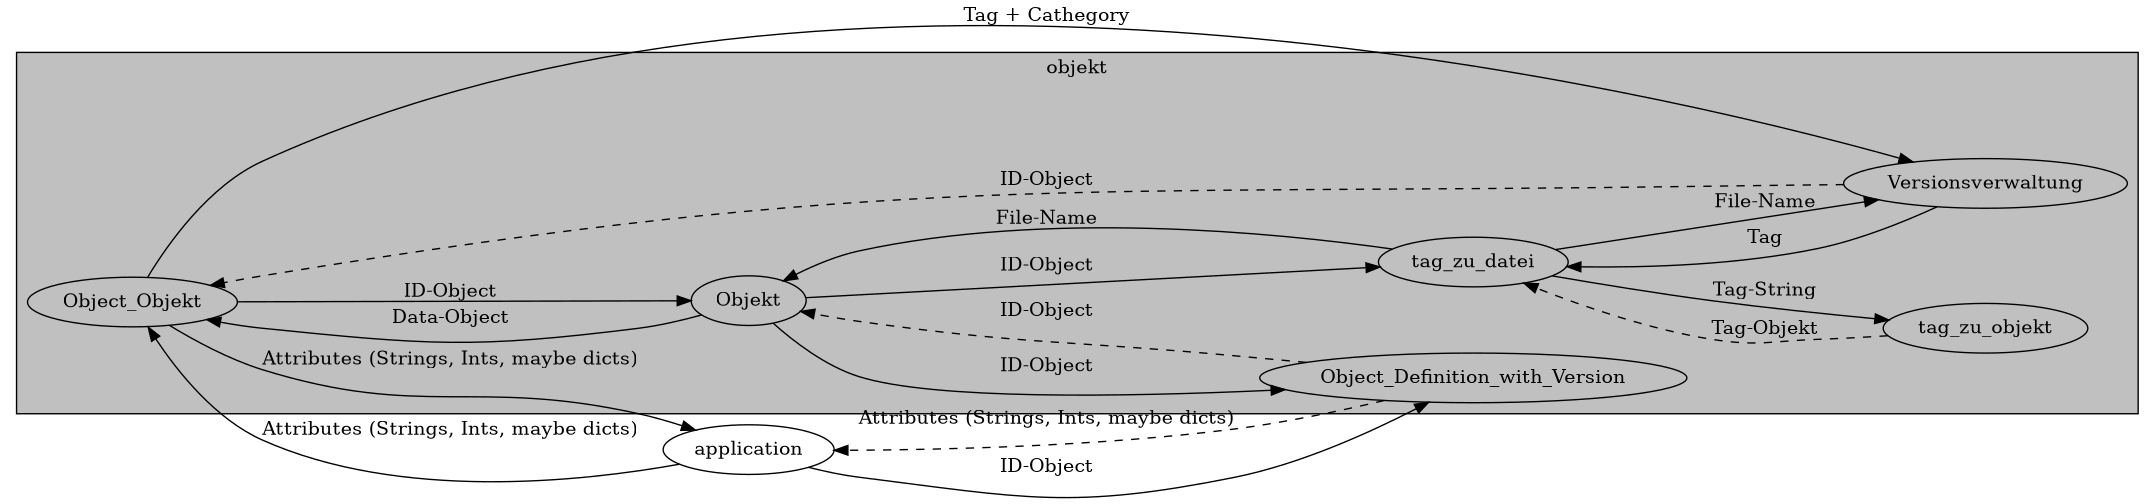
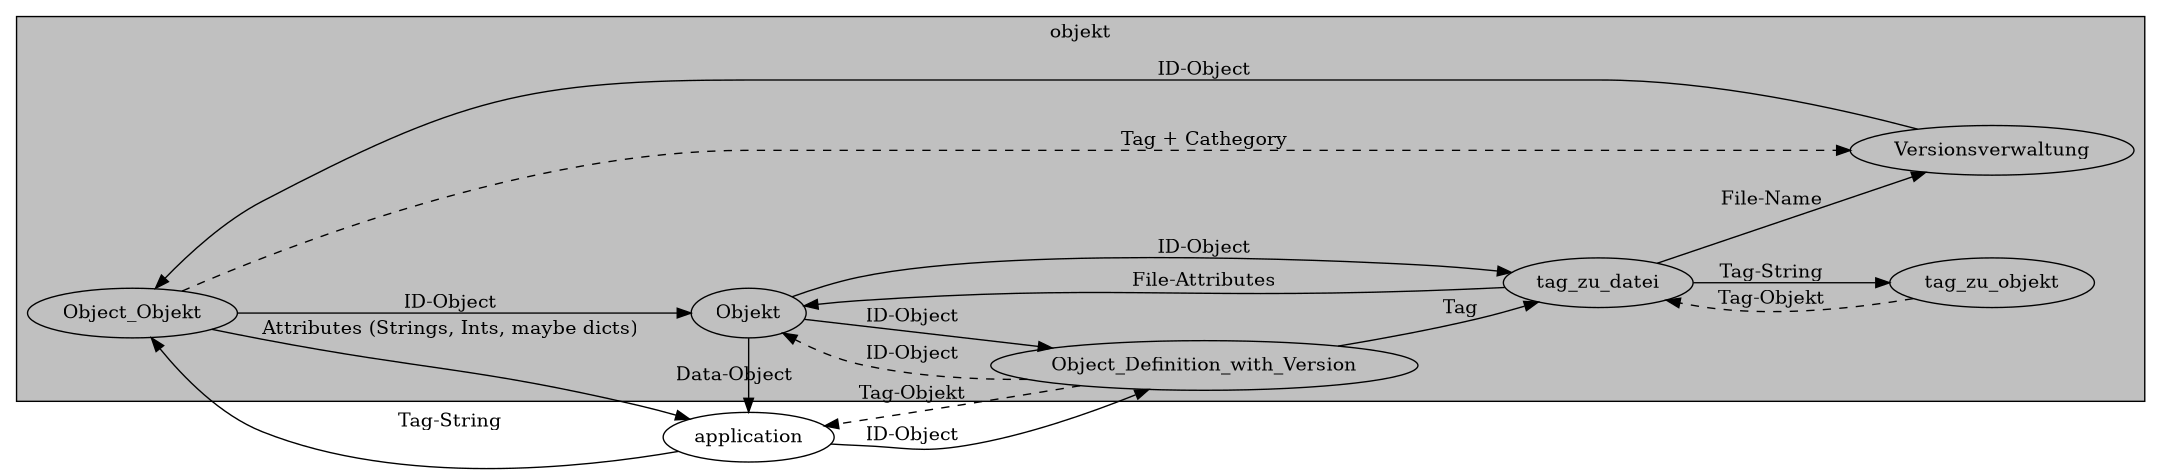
edge "Object_Objekt" -> "Versionsverwaltung": style solid -> dashed
edge "Versionsverwaltung" -> "Object_Objekt": style dashed -> solid
edge "tag_zu_datei" -> "Objekt": label "File-Name" -> "File-Attributes"
edge "Versionsverwaltung" -> "tag_zu_datei": now "Object_Definition_with_Version" -> "tag_zu_datei"
edge "Objekt" -> "Object_Objekt": now "Objekt" -> "application"
edge "Object_Definition_with_Version" -> "application": label "Attributes (Strings, Ints, maybe dicts)" -> "Tag-Objekt"
edge "application" -> "Object_Objekt": label "Attributes (Strings, Ints, maybe dicts)" -> "Tag-String"
